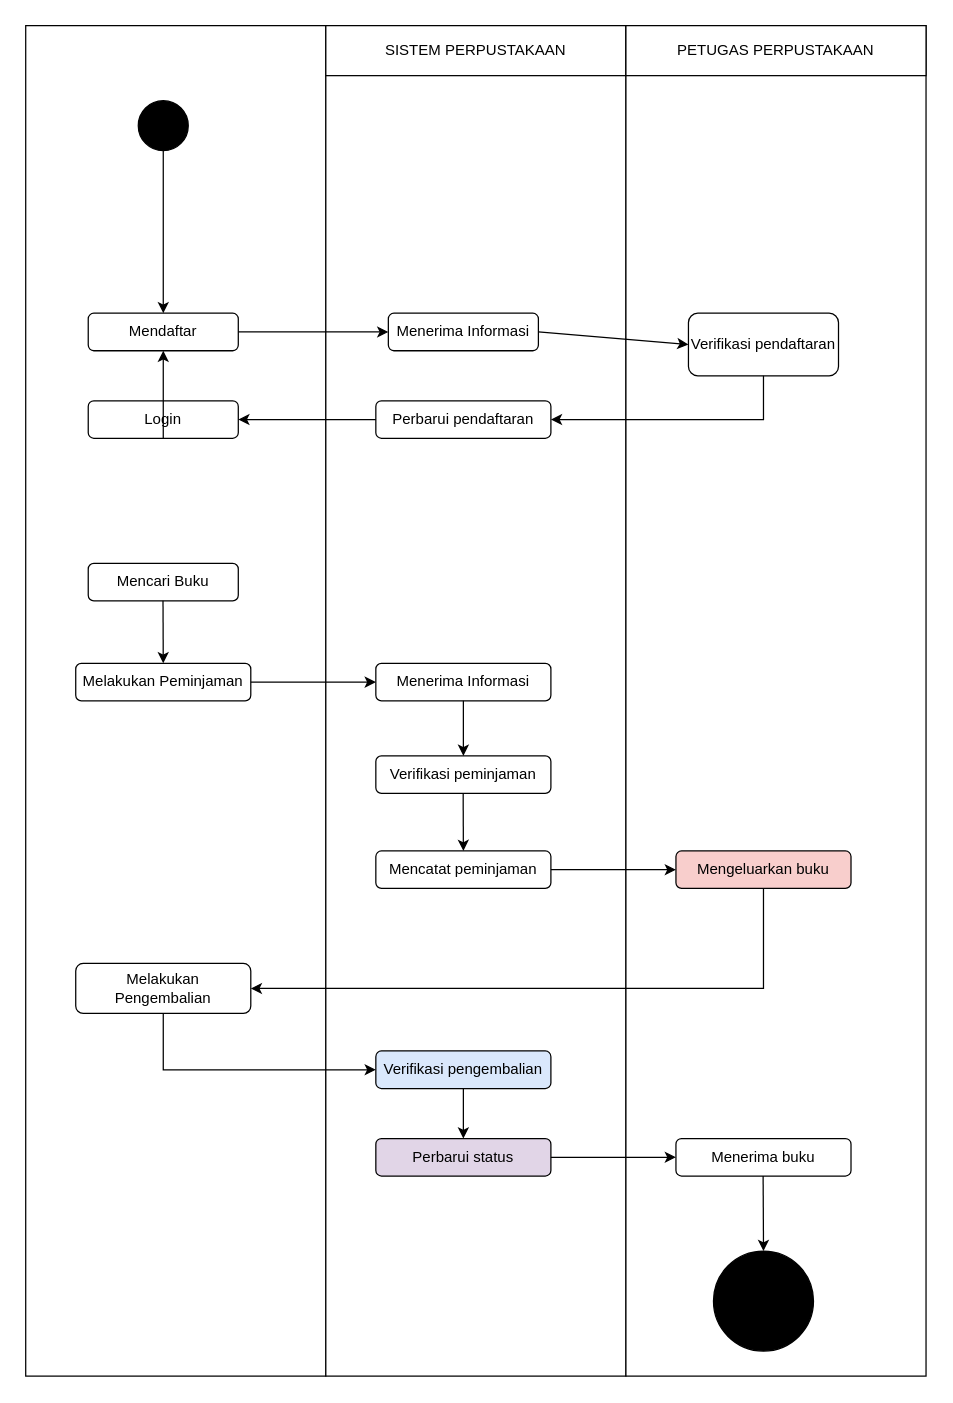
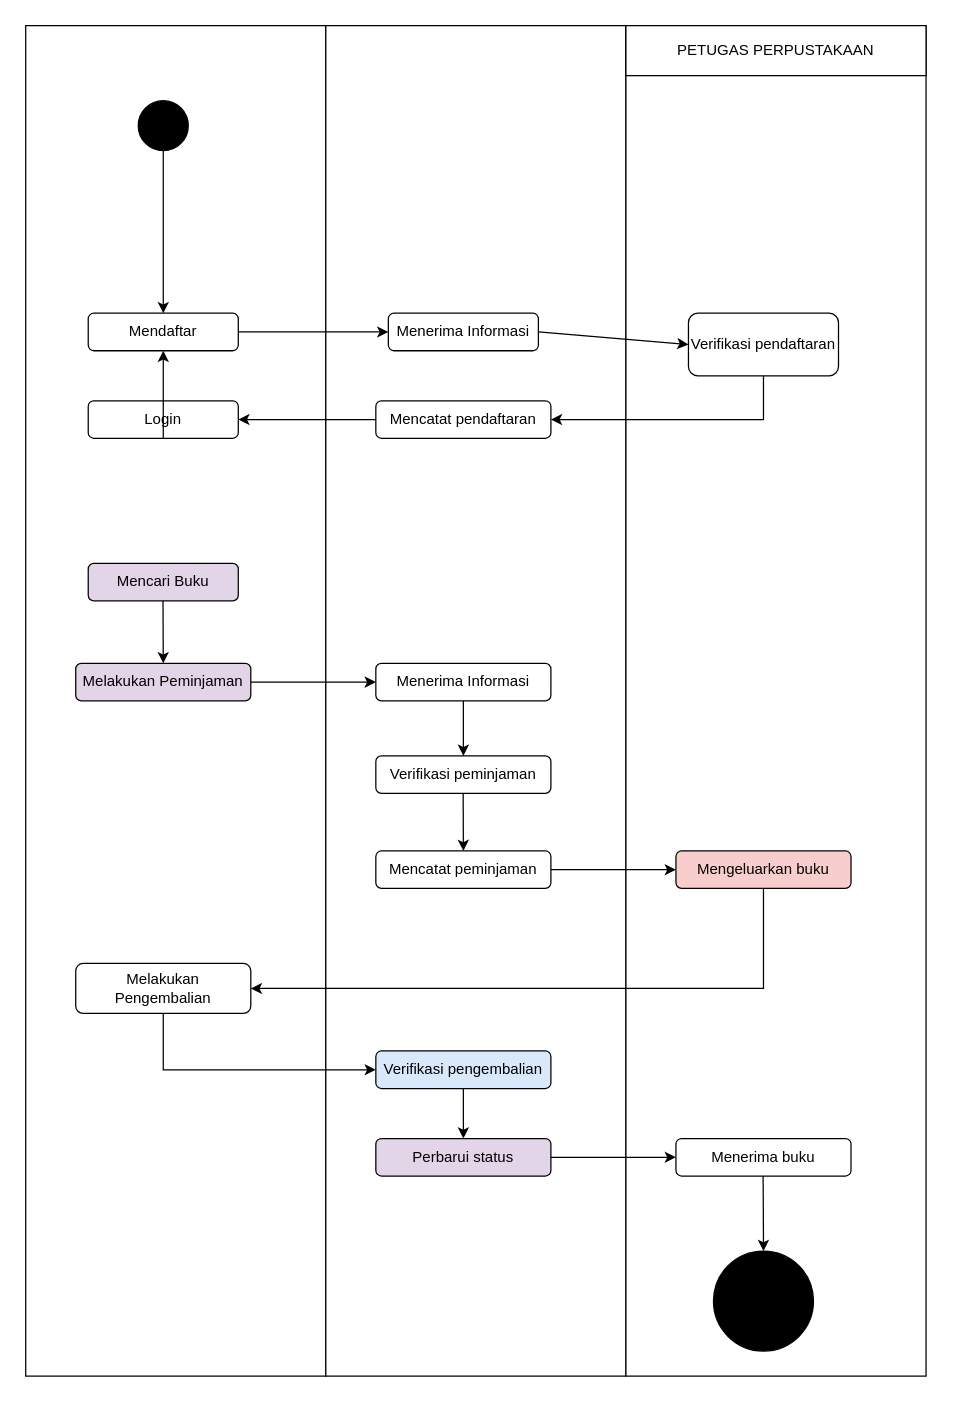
node "SISTEM PERPUSTAKAAN": removed
node "Perbarui pendaftaran": label "Perbarui pendaftaran" -> "Mencatat pendaftaran"
node "Mencari Buku": fillcolor #ffffff -> #e1d5e7
node "Melakukan Peminjaman": fillcolor #ffffff -> #e1d5e7
